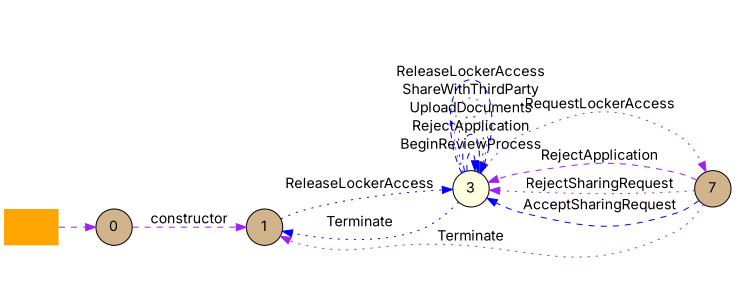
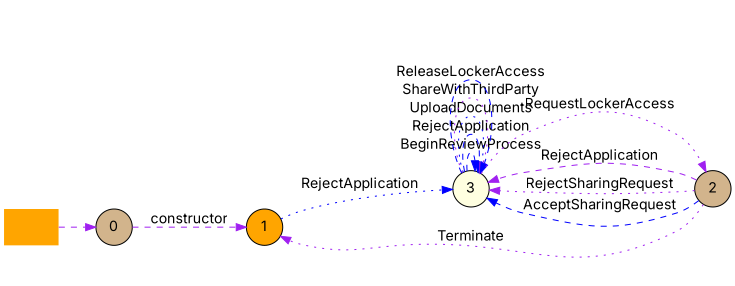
edge "1" -> "3": label "ReleaseLockerAccess" -> "RejectApplication"
node "7": label "7" -> "2"
node "1": fillcolor tan -> orange
edge "3" -> "1": removed, label "Terminate"
